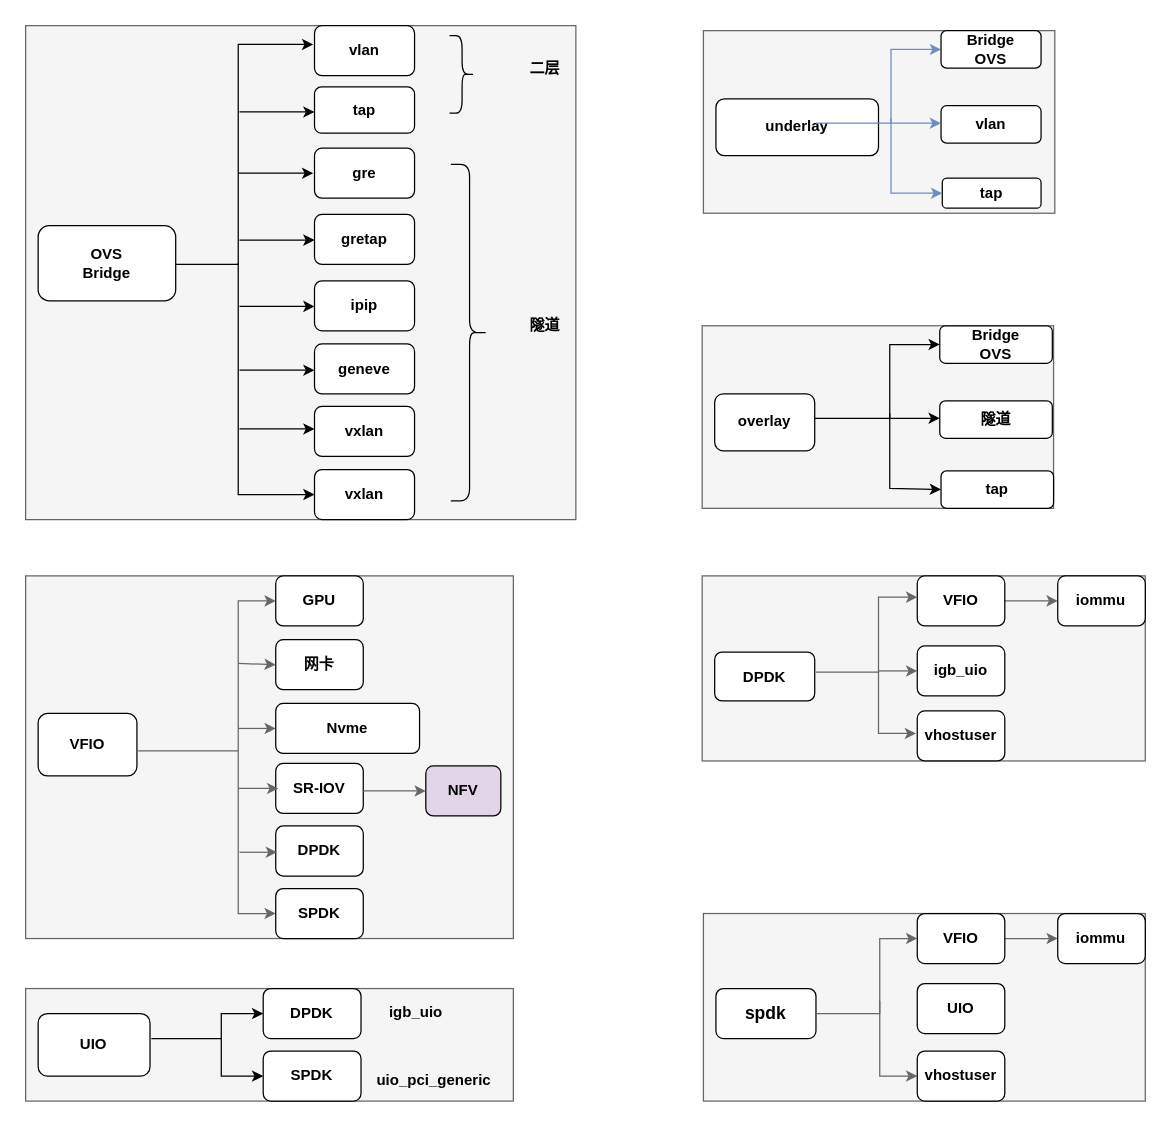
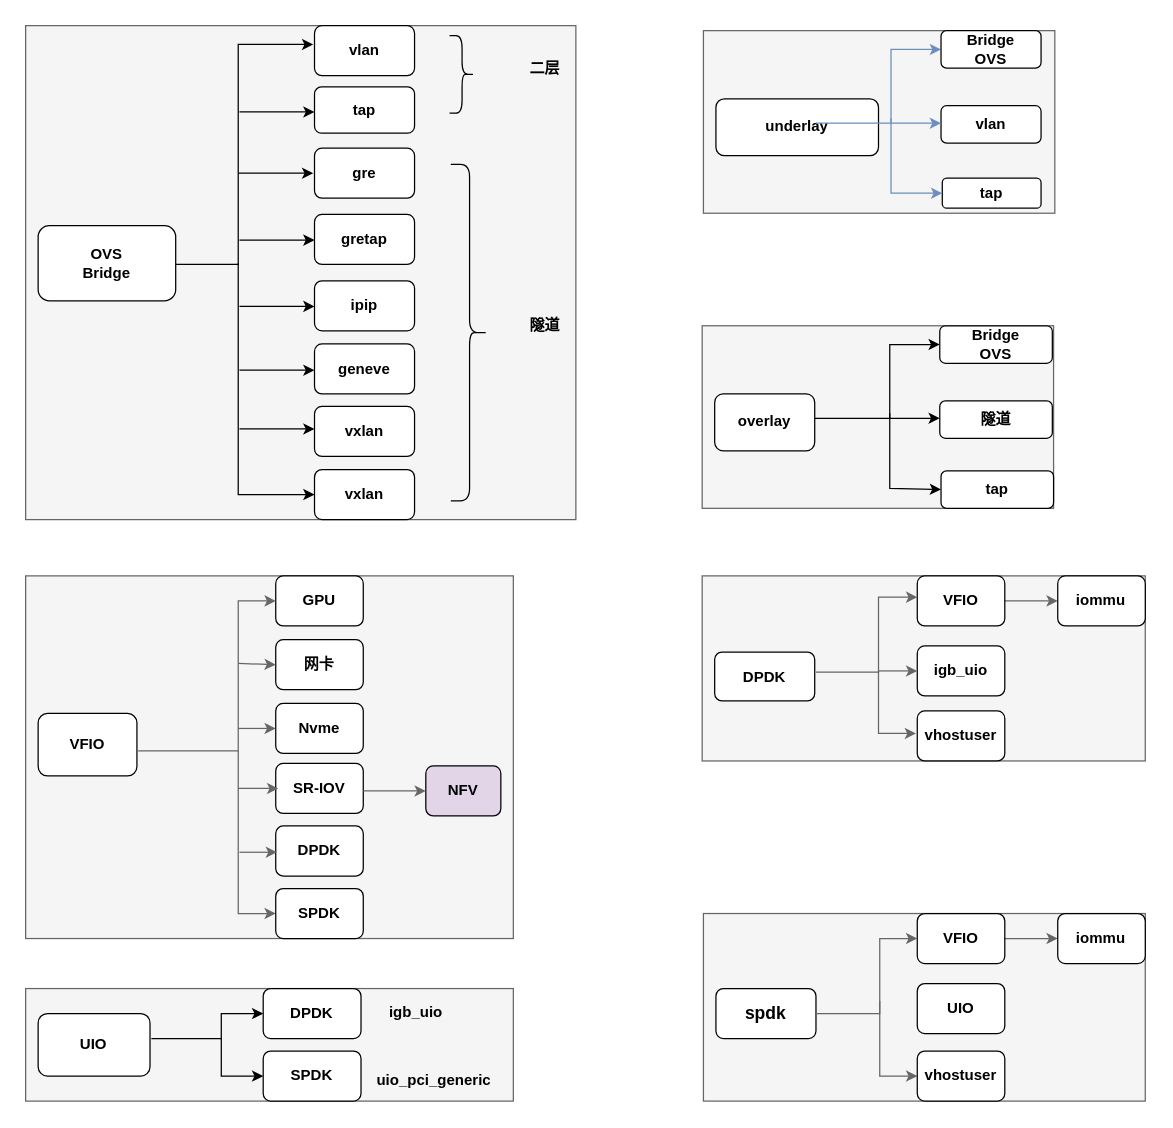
node "Nvme": size 144x50 -> 88x50
